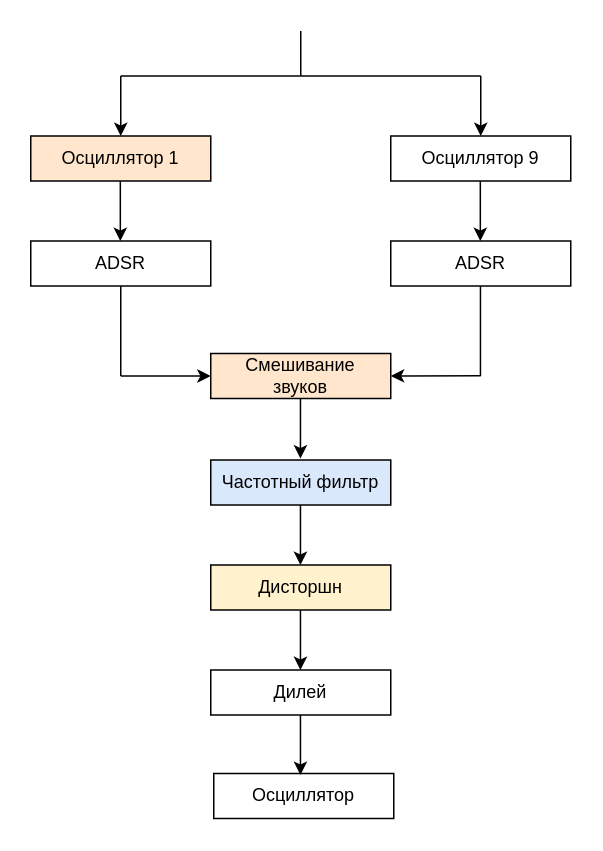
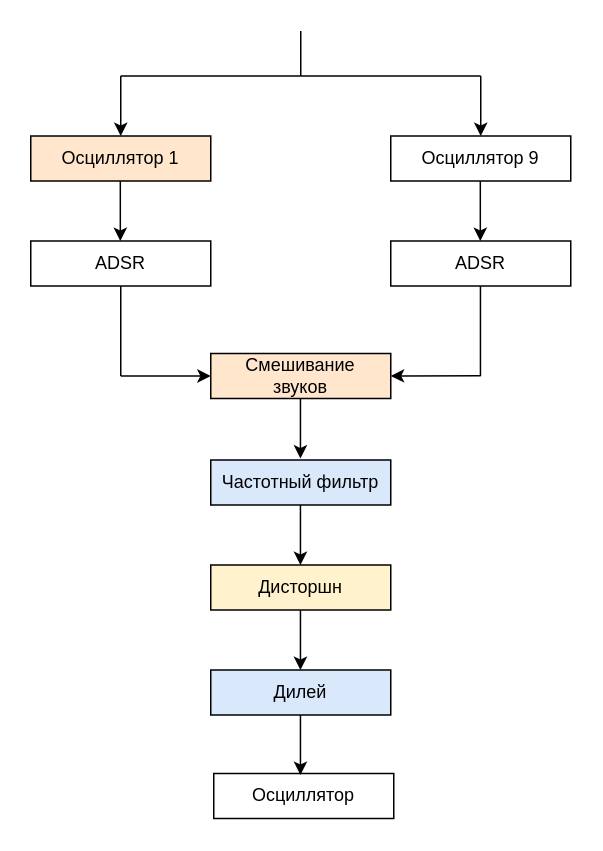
node "Дилей": fillcolor #ffffff -> #dae8fc
